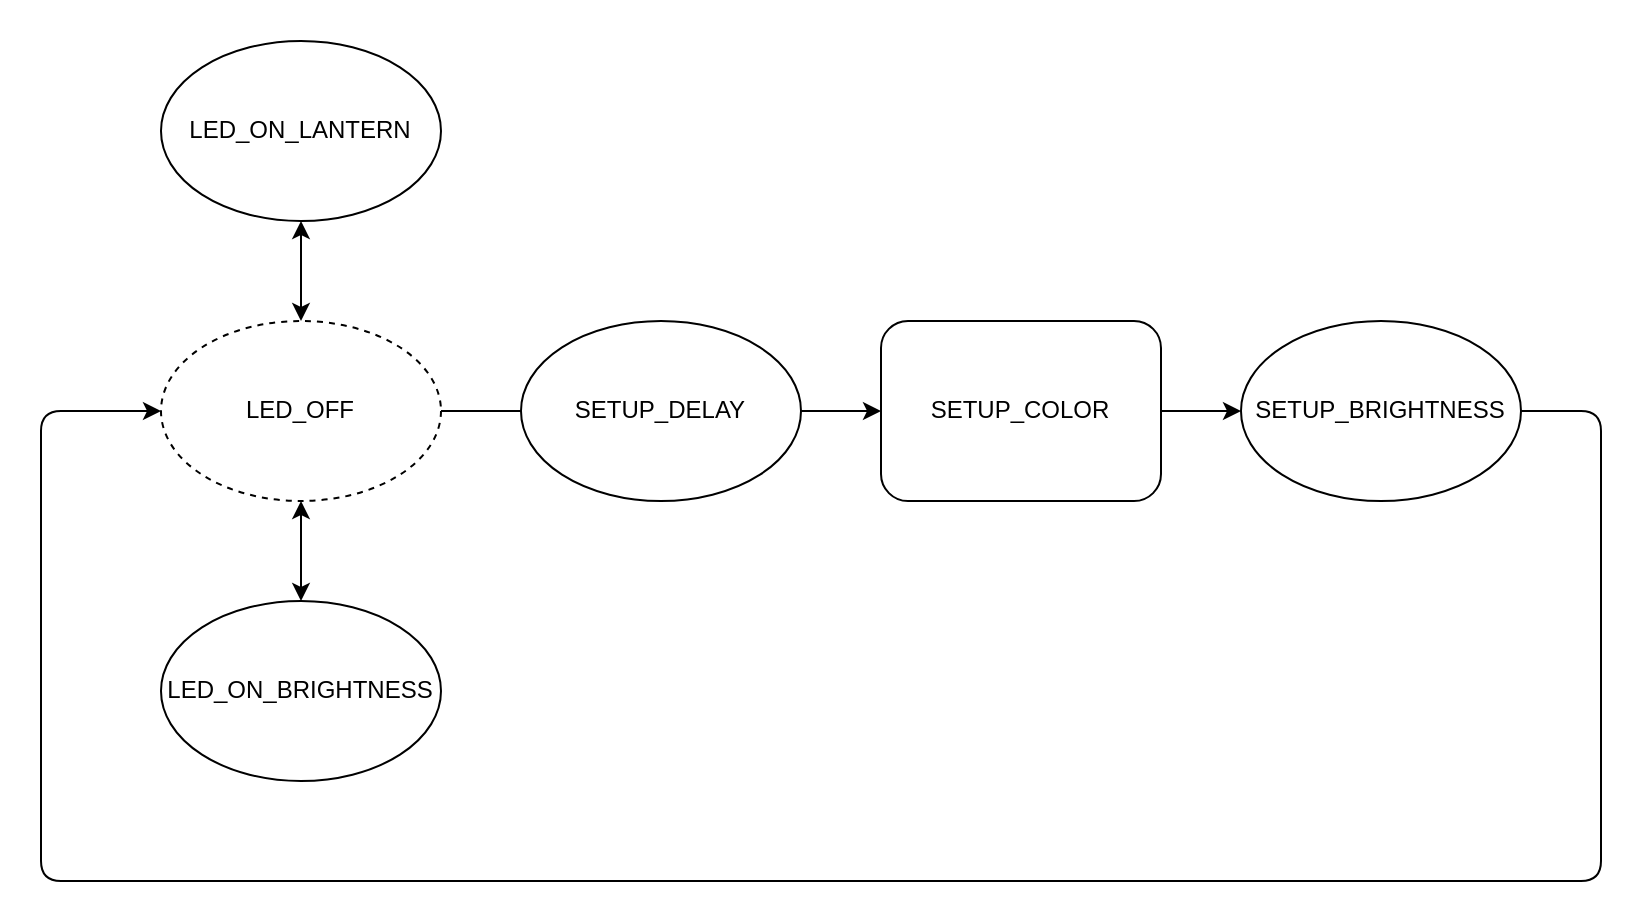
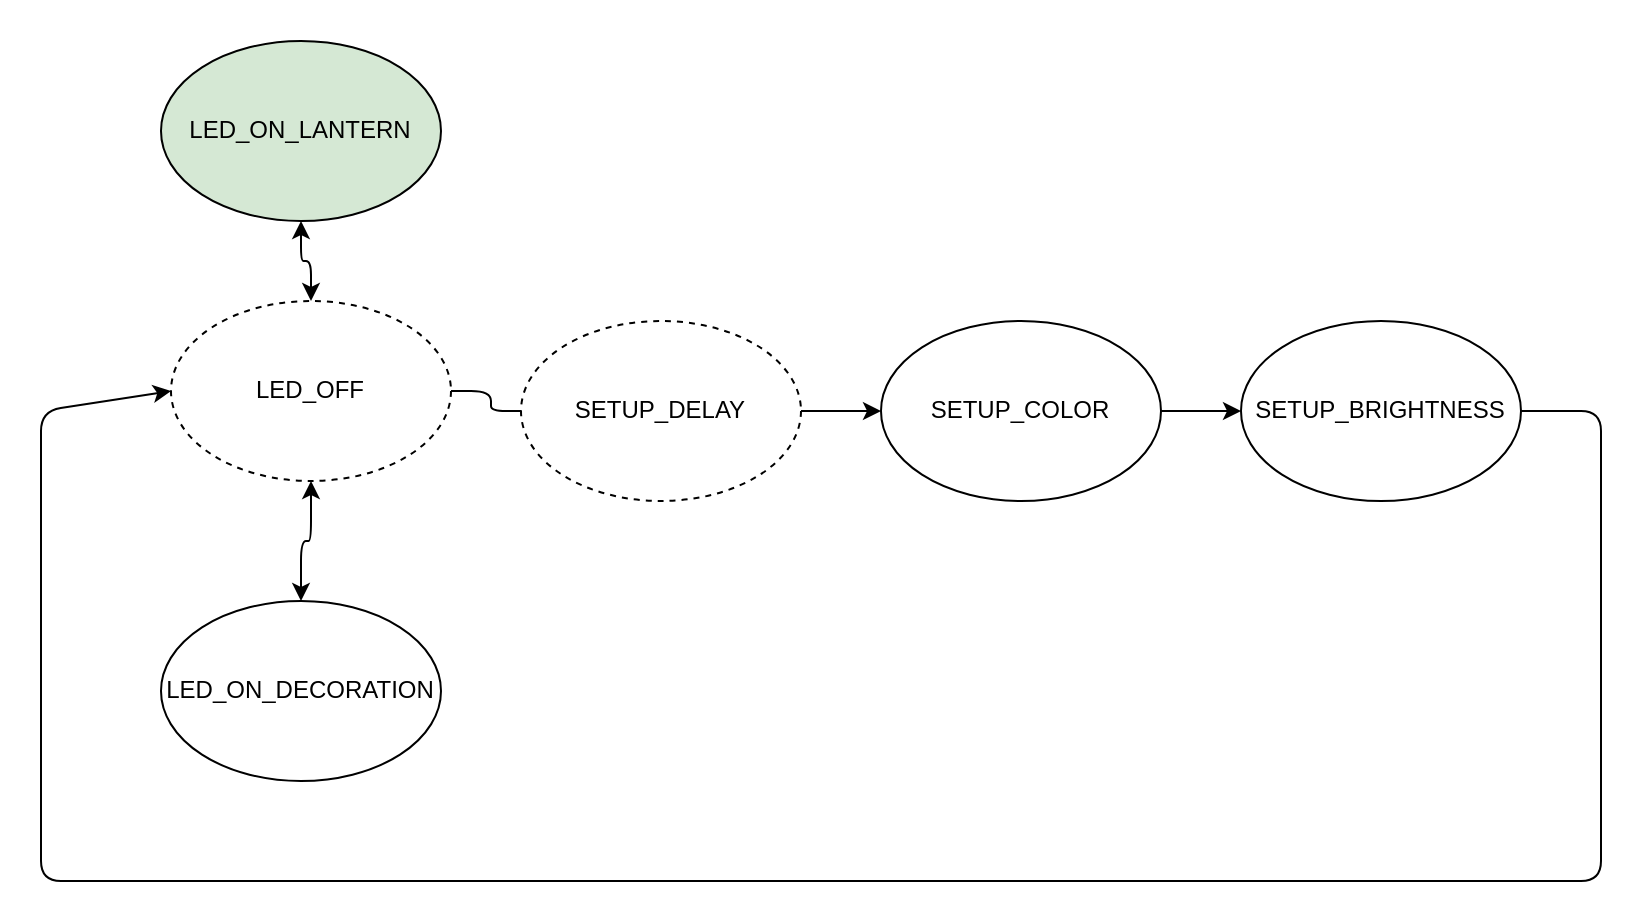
node "LED_ON_LANTERN": fillcolor #ffffff -> #d5e8d4
node "LED_OFF": moved (301, 411) -> (311, 391)
node "SETUP_DELAY": style solid -> dashed
node "SETUP_COLOR": shape rounded rectangle -> ellipse
node "LED_ON_BRIGHTNESS": label "LED_ON_BRIGHTNESS" -> "LED_ON_DECORATION"
